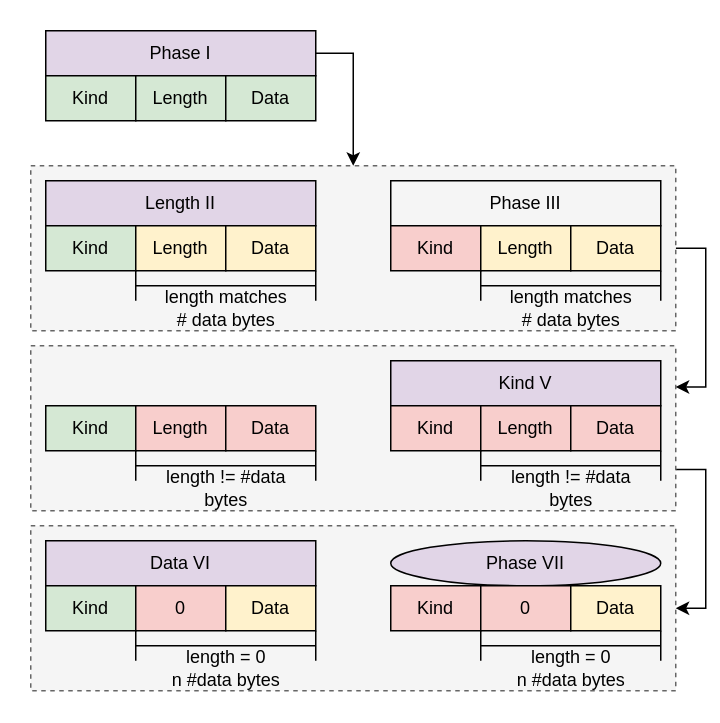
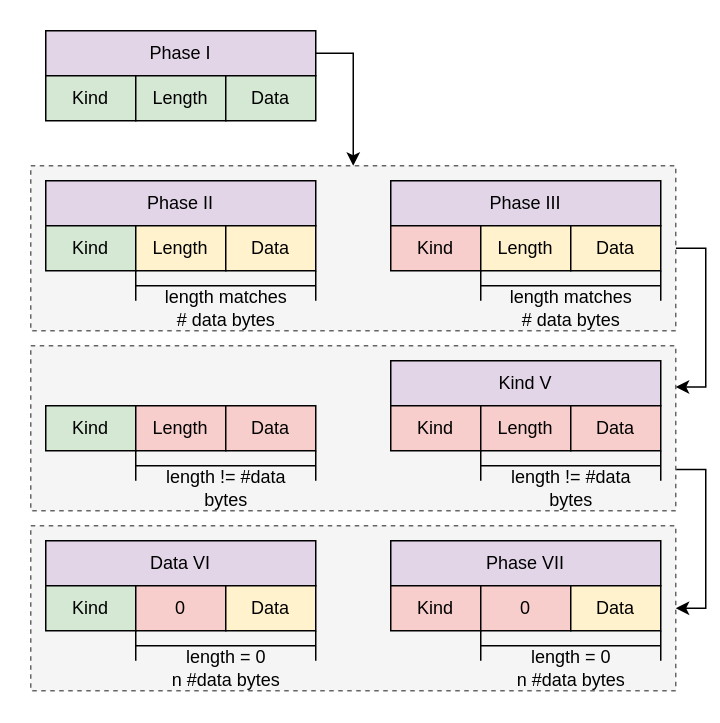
node "Length II": label "Length II" -> "Phase II"
node "Phase III": fillcolor #f5f5f5 -> #e1d5e7
node "Phase VII": shape ellipse -> rectangle
